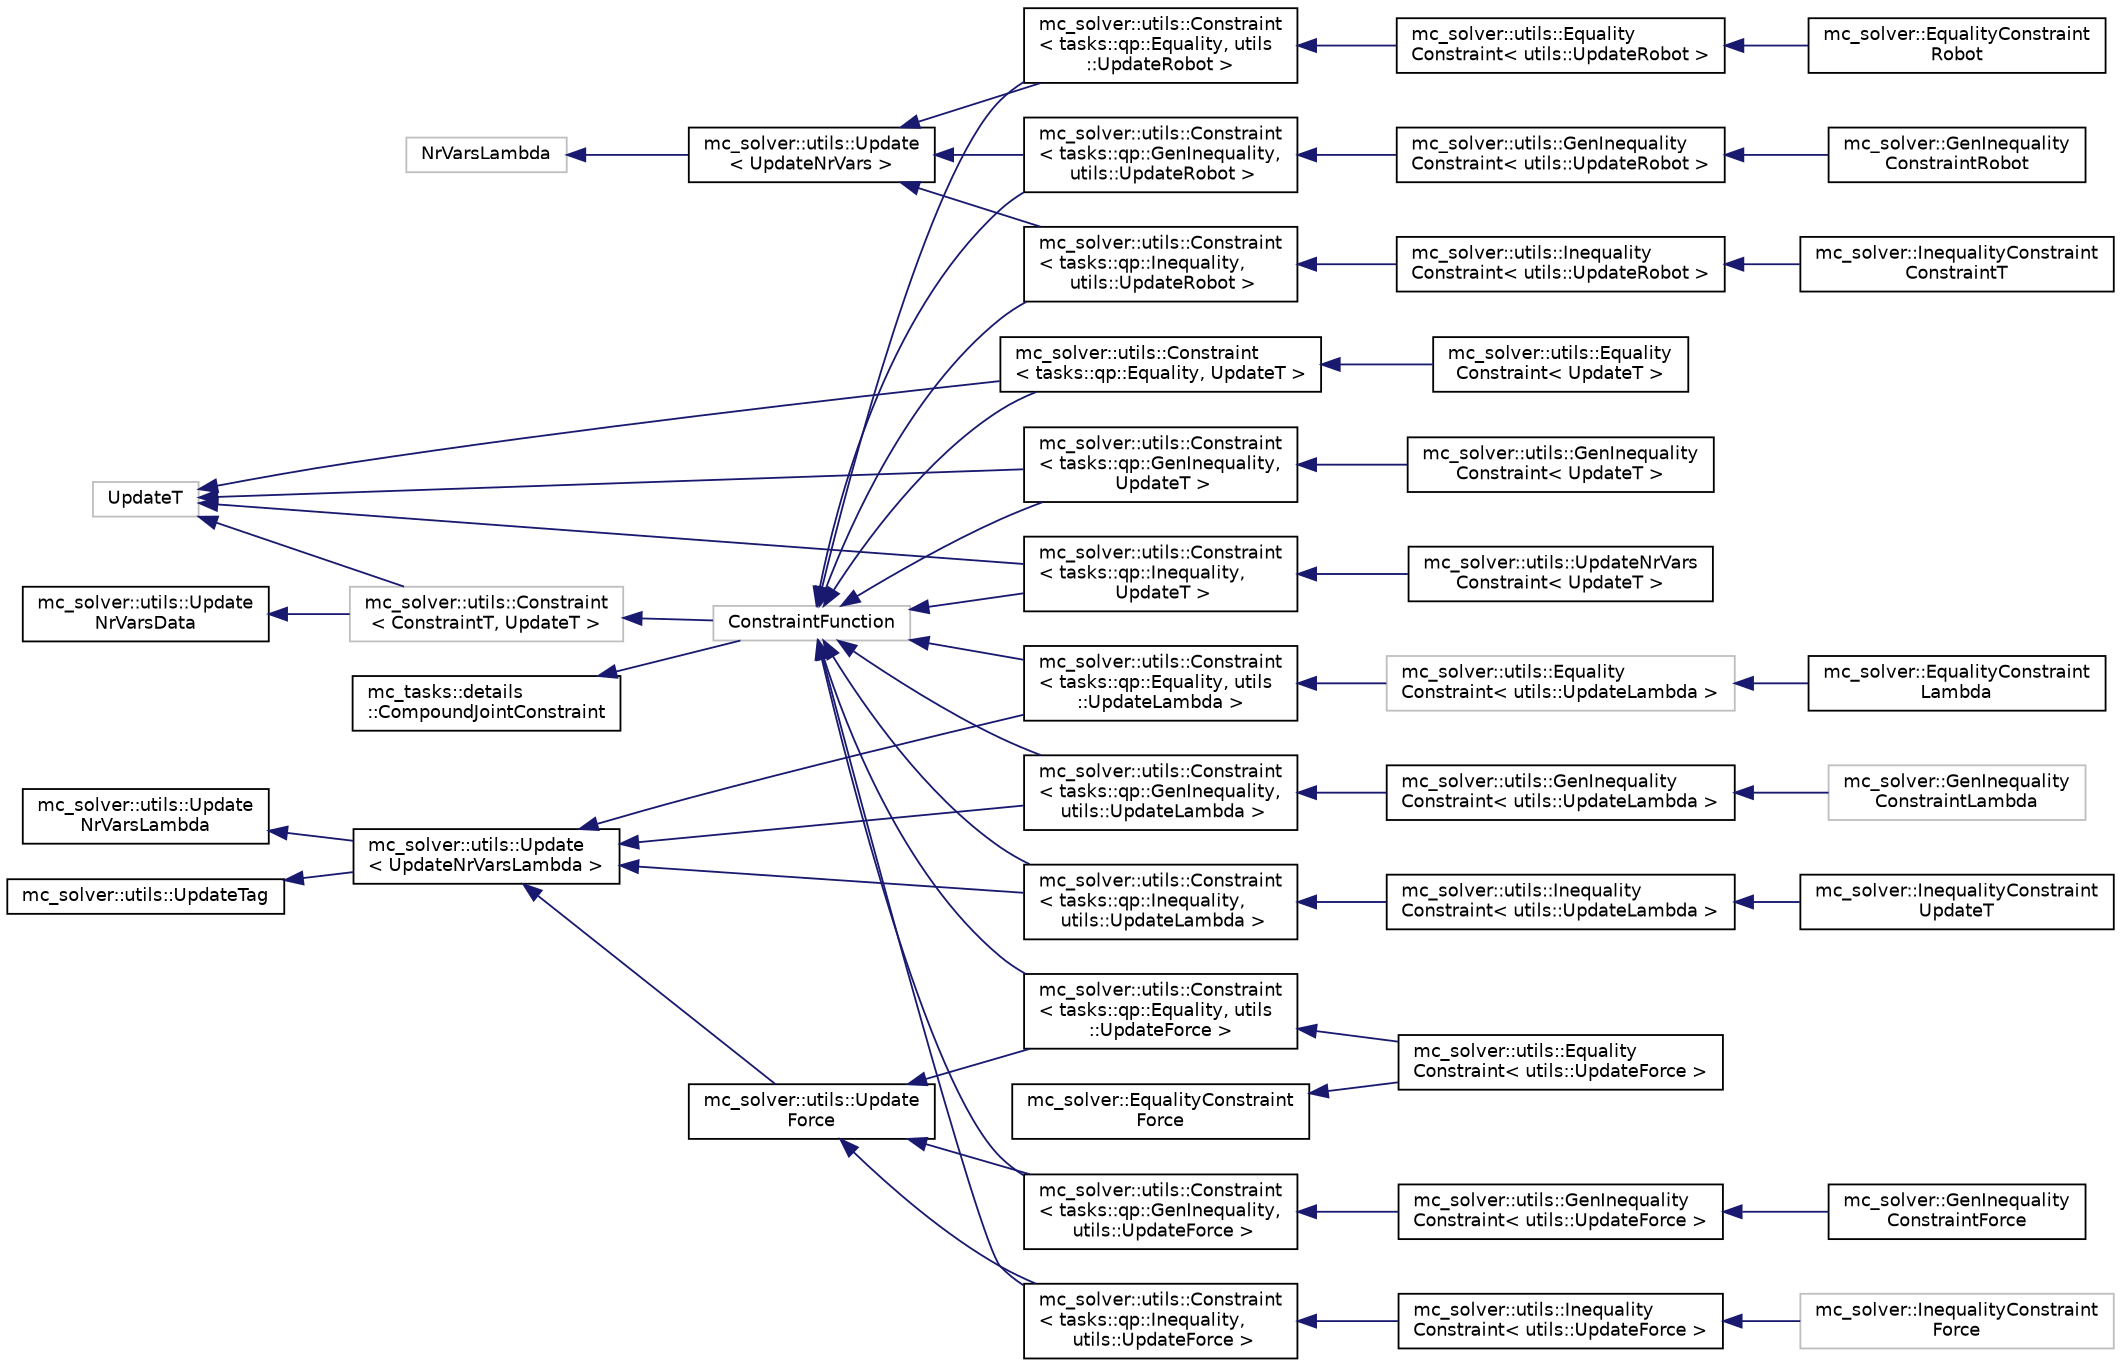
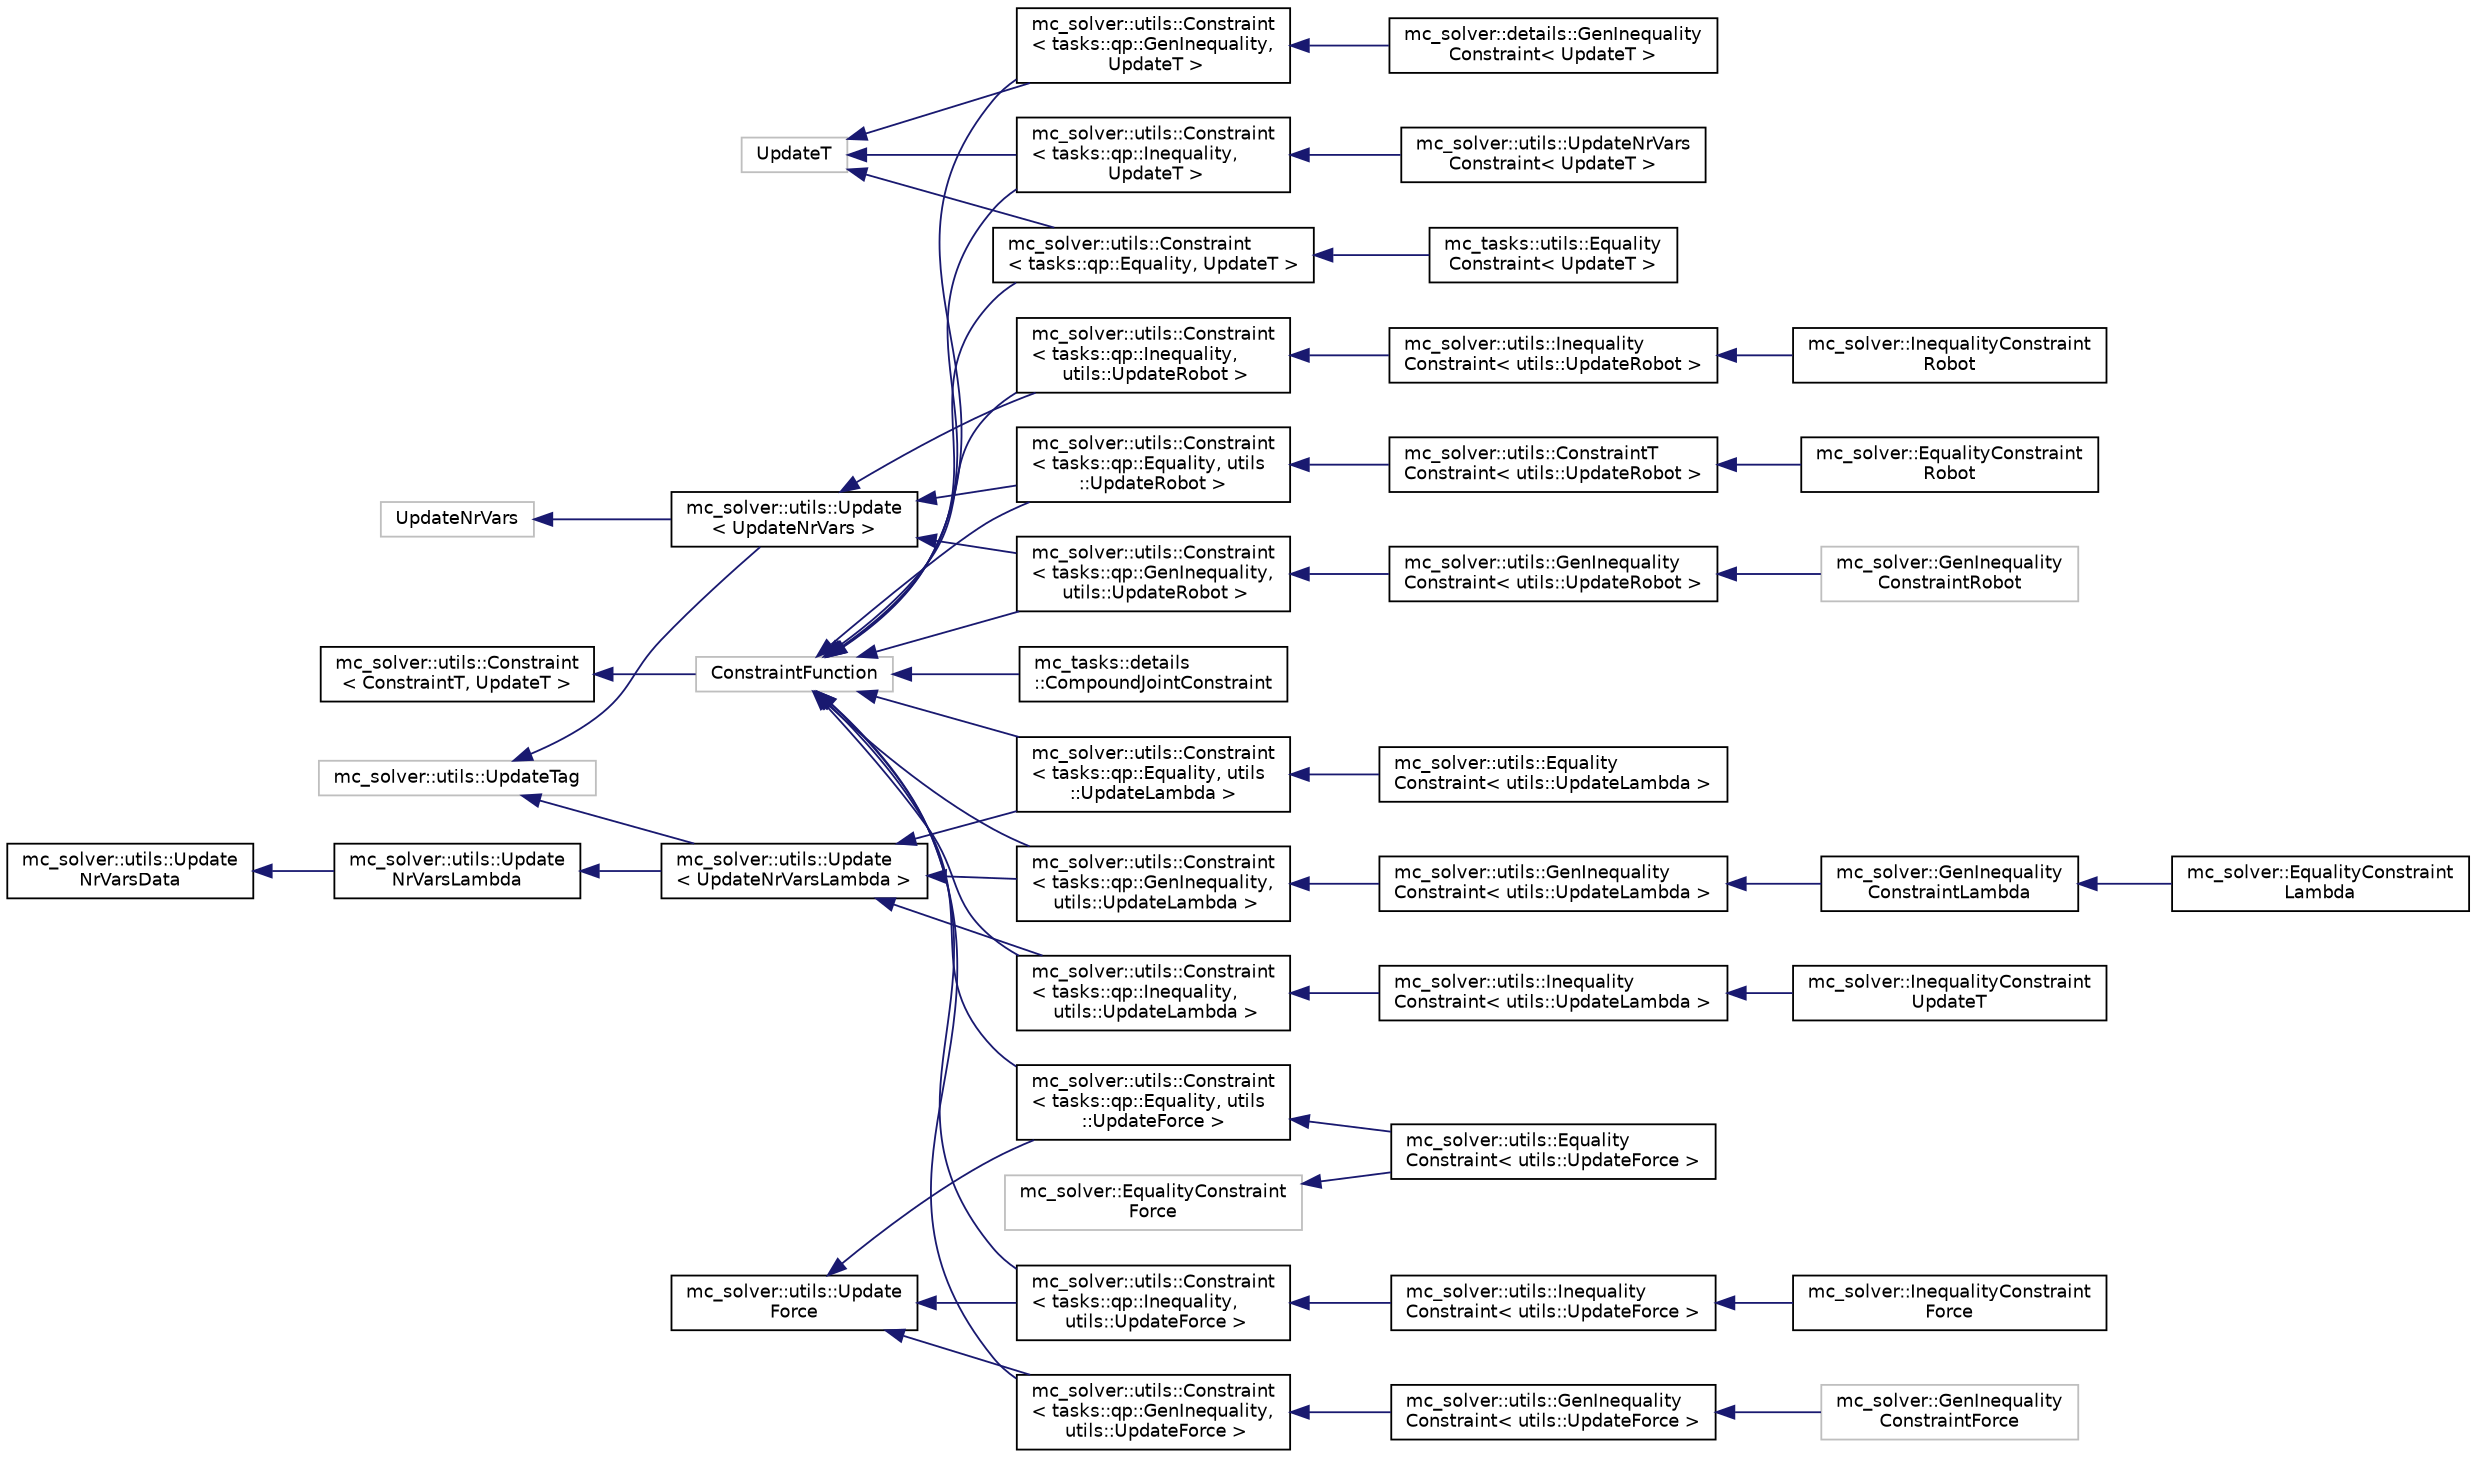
node "mc_solver::utils::Equality Constraint< utils::UpdateRobot >": label "mc_solver::utils::Equality Constraint< utils::UpdateRobot >" -> "mc_solver::utils::ConstraintT Constraint< utils::UpdateRobot >"
node "NrVarsLambda": label "NrVarsLambda" -> "UpdateNrVars"
node "mc_solver::GenInequality ConstraintRobot": color black -> grey75
node "mc_solver::InequalityConstraint ConstraintT": label "mc_solver::InequalityConstraint ConstraintT" -> "mc_solver::InequalityConstraint Robot"
node "mc_solver::utils::Equality Constraint< UpdateT >": label "mc_solver::utils::Equality Constraint< UpdateT >" -> "mc_tasks::utils::Equality Constraint< UpdateT >"
node "mc_solver::utils::GenInequality Constraint< UpdateT >": label "mc_solver::utils::GenInequality Constraint< UpdateT >" -> "mc_solver::details::GenInequality Constraint< UpdateT >"
edge "mc_solver::utils::Constraint < ConstraintT, UpdateT >" -> "UpdateT": removed
edge "mc_solver::utils::Constraint < ConstraintT, UpdateT >" -> "mc_solver::utils::Update NrVarsData": now "mc_solver::utils::Update NrVarsLambda" -> "mc_solver::utils::Update NrVarsData"
node "mc_solver::utils::Constraint < ConstraintT, UpdateT >": color grey75 -> black
edge "mc_solver::utils::Update < UpdateNrVars >" -> "mc_solver::utils::UpdateTag": added
edge "ConstraintFunction" -> "mc_tasks::details ::CompoundJointConstraint": reversed
node "mc_solver::utils::Equality Constraint< utils::UpdateLambda >": color grey75 -> black
edge "mc_solver::EqualityConstraint Lambda" -> "mc_solver::utils::Equality Constraint< utils::UpdateLambda >": now "mc_solver::EqualityConstraint Lambda" -> "mc_solver::GenInequality ConstraintLambda"
node "mc_solver::GenInequality ConstraintLambda": color grey75 -> black
node "mc_solver::utils::UpdateTag": color black -> grey75
edge "mc_solver::utils::Update Force" -> "mc_solver::utils::Update < UpdateNrVarsLambda >": removed
node "mc_solver::EqualityConstraint Force": color black -> grey75
node "mc_solver::GenInequality ConstraintForce": color black -> grey75
node "mc_solver::InequalityConstraint Force": color grey75 -> black
